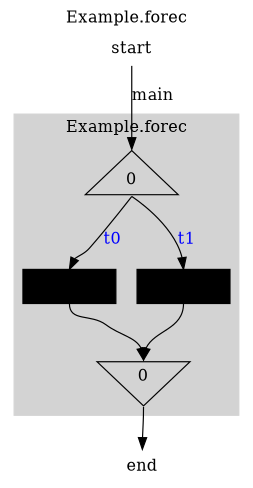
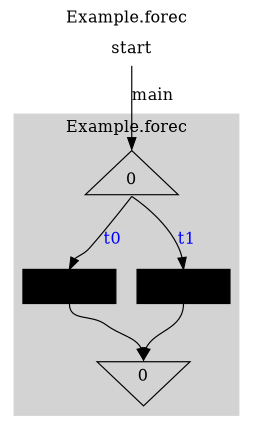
node "end": removed
